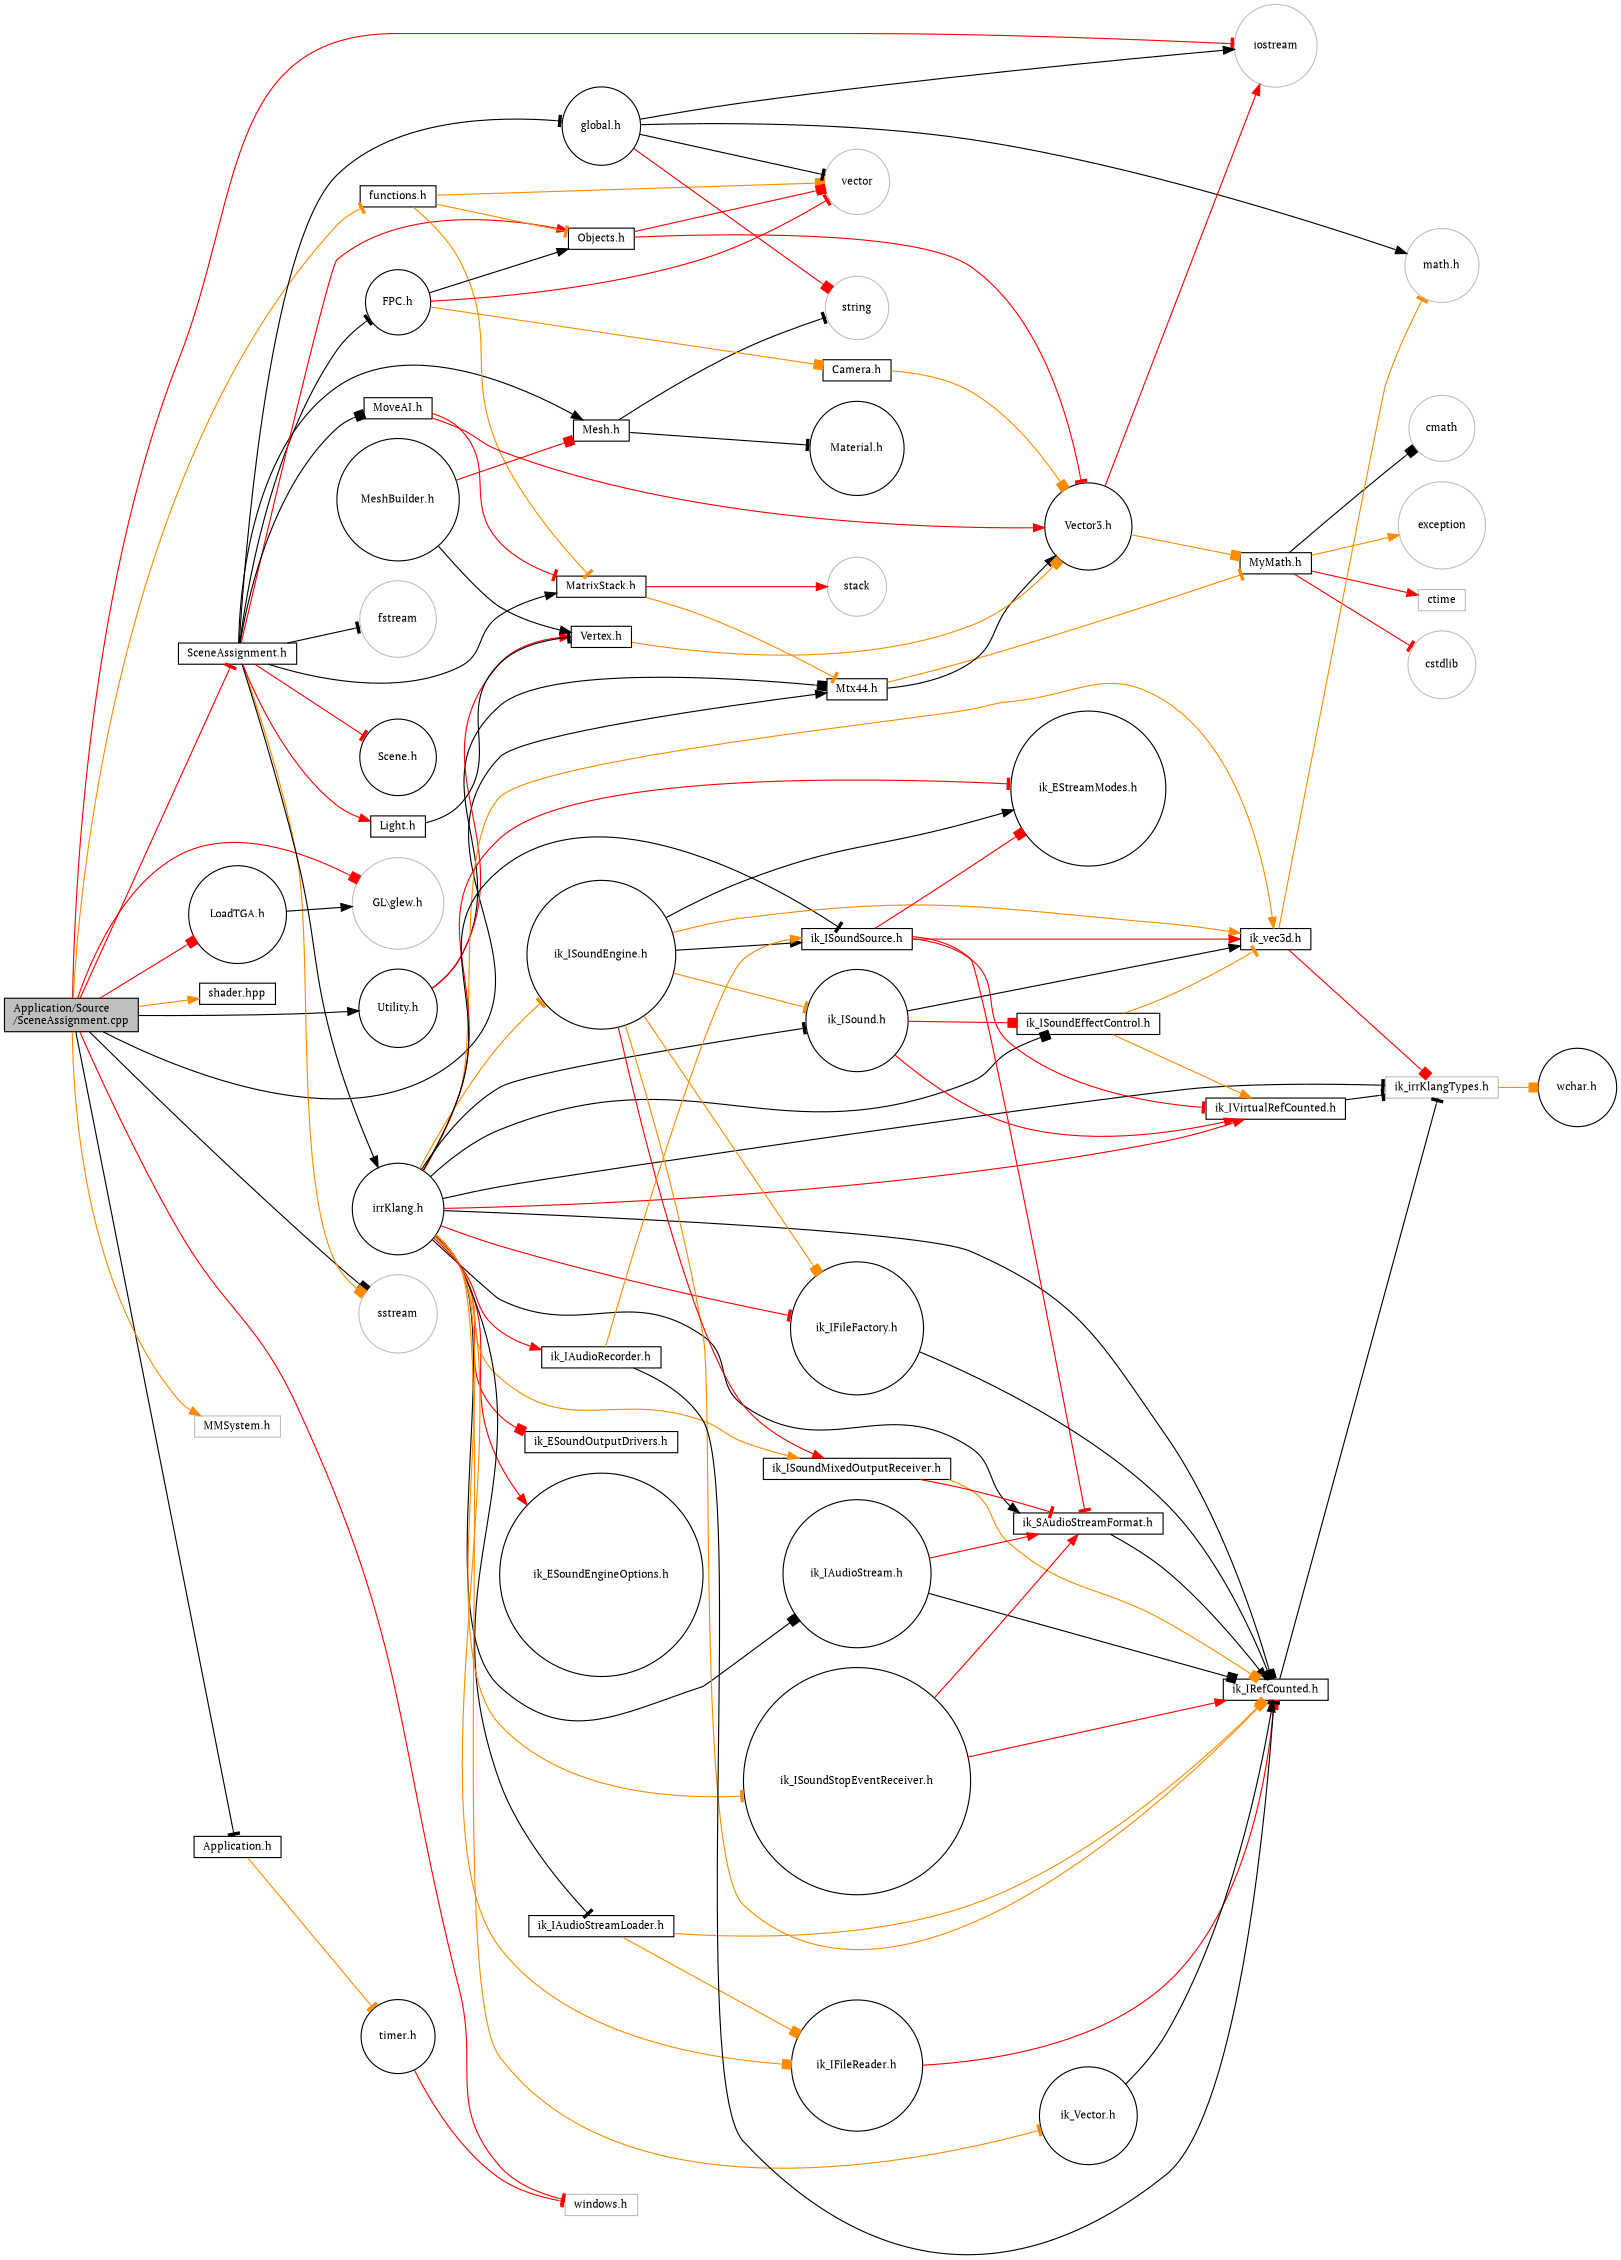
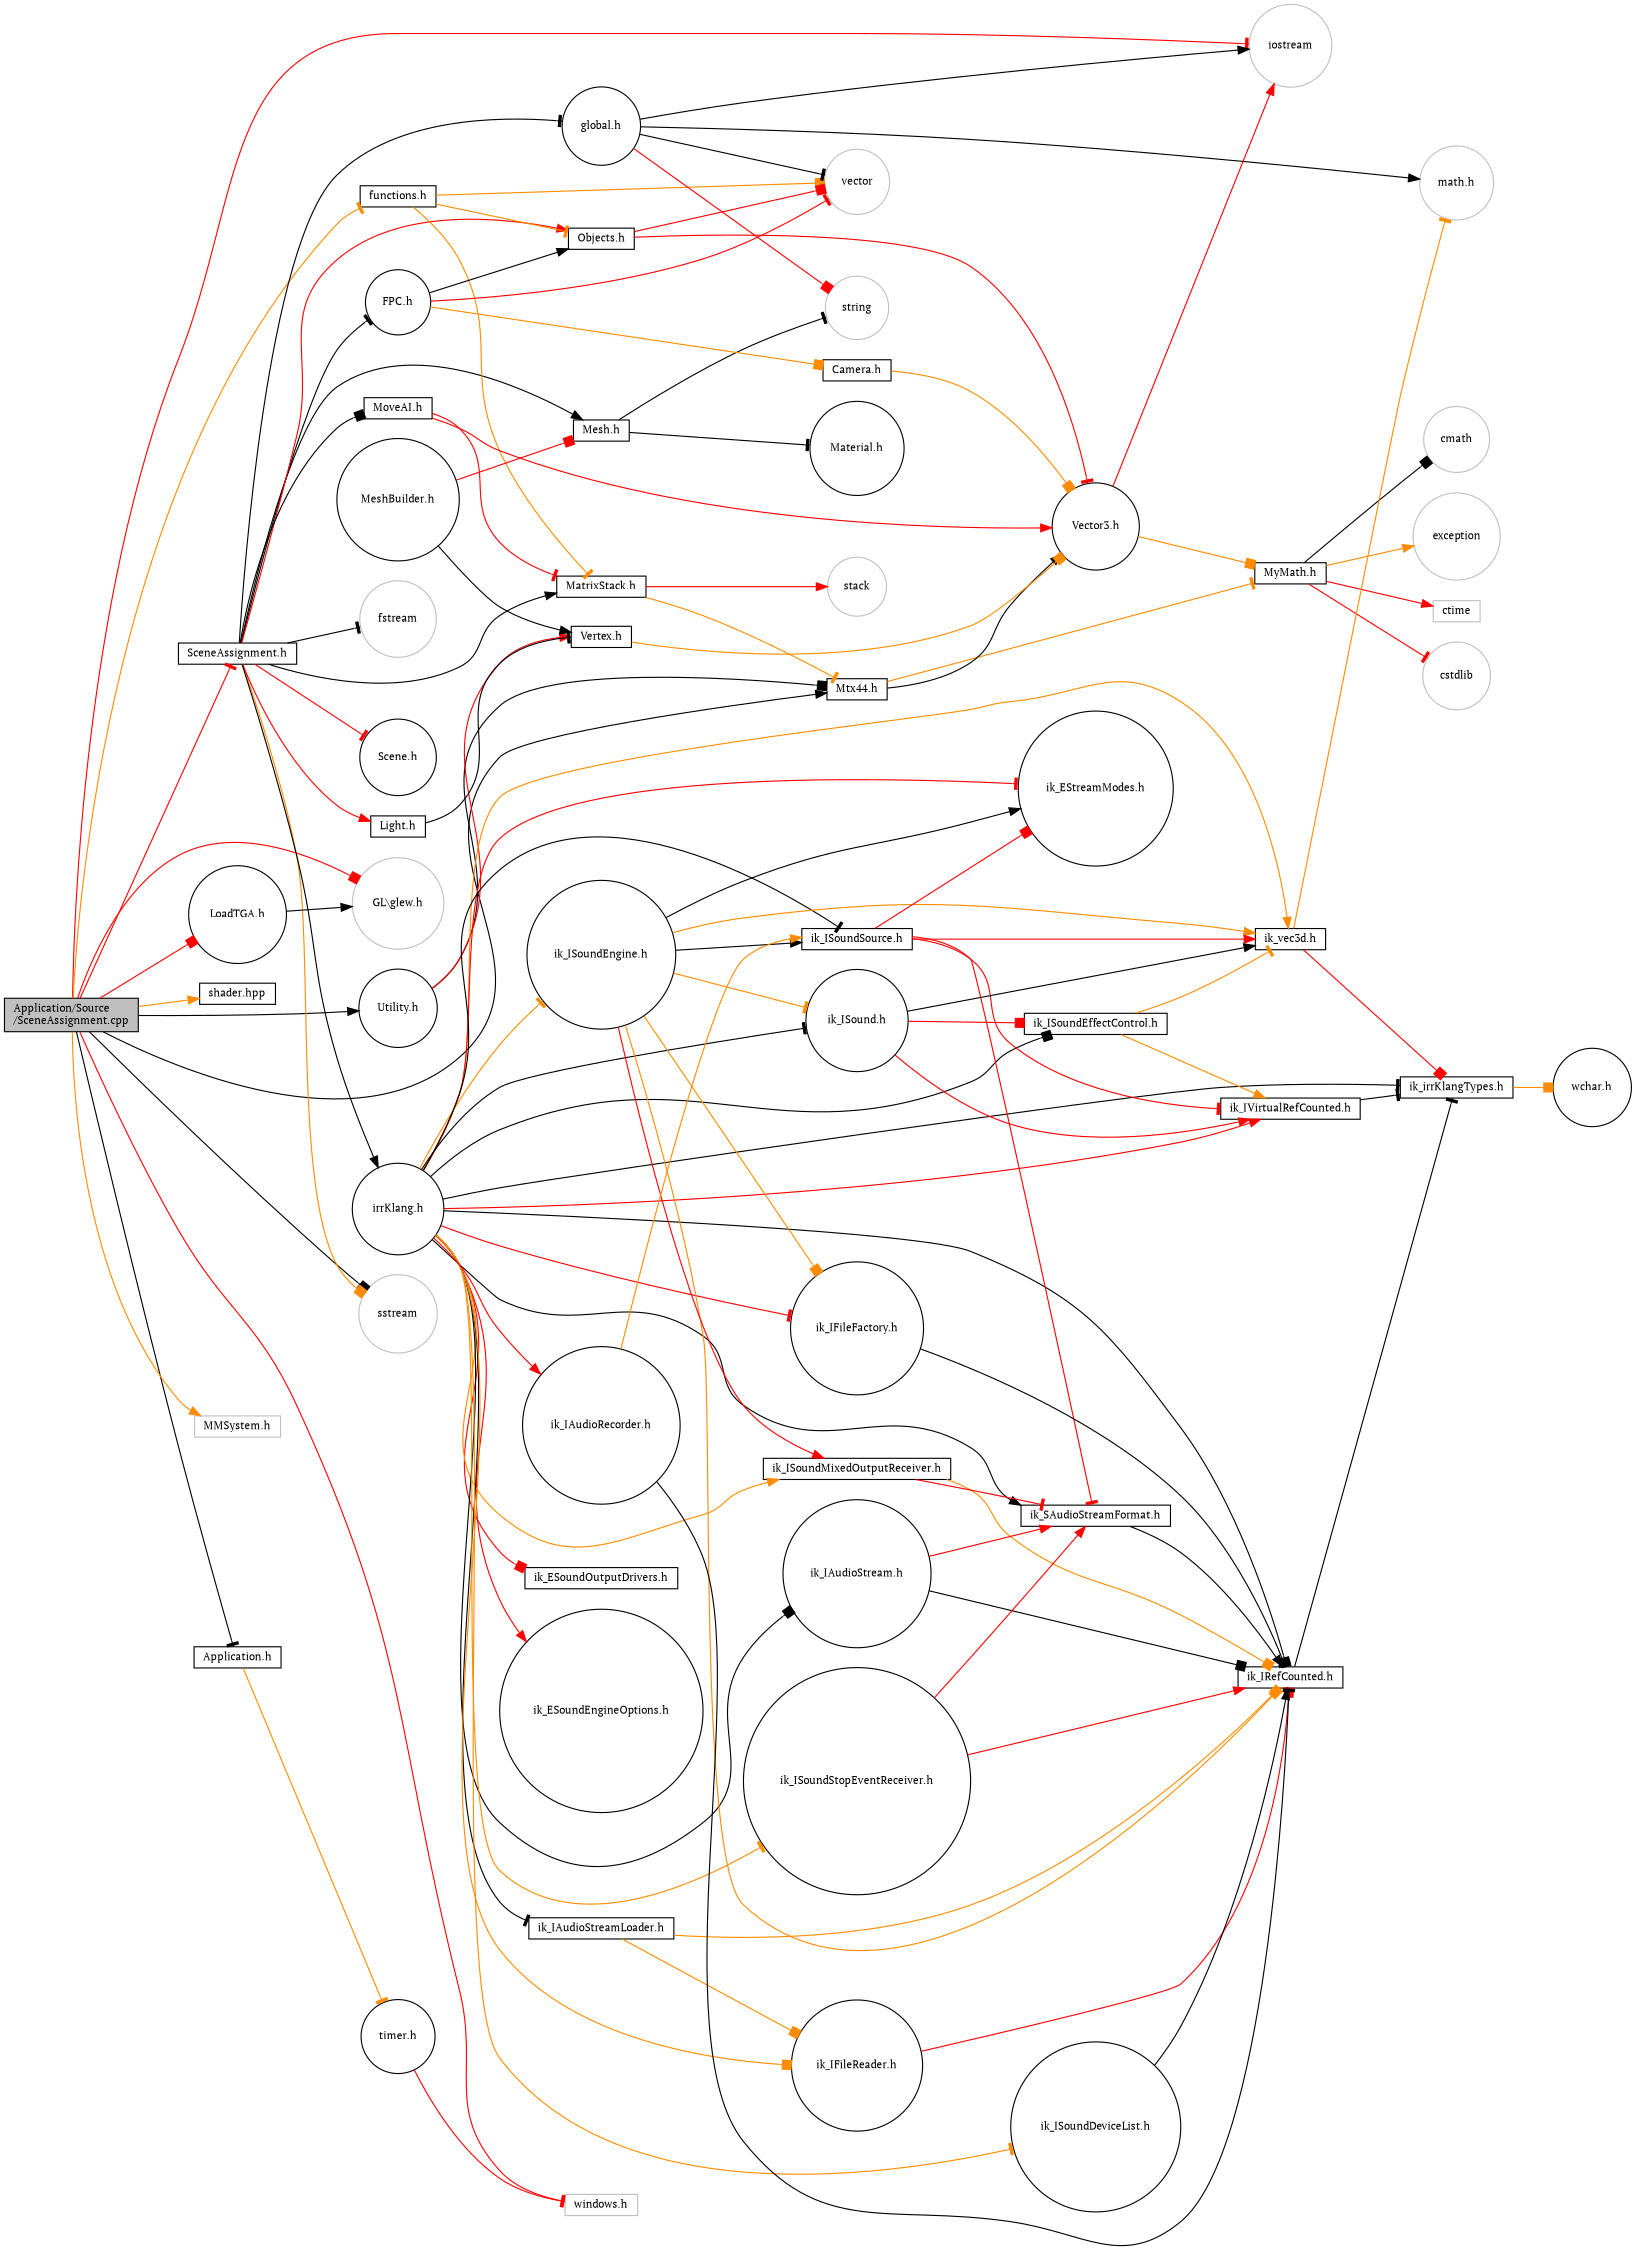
node "ik_irrKlangTypes.h": color grey75 -> black
node "ik_IAudioRecorder.h": shape box -> circle
node "ik_Vector.h": label "ik_Vector.h" -> "ik_ISoundDeviceList.h"
